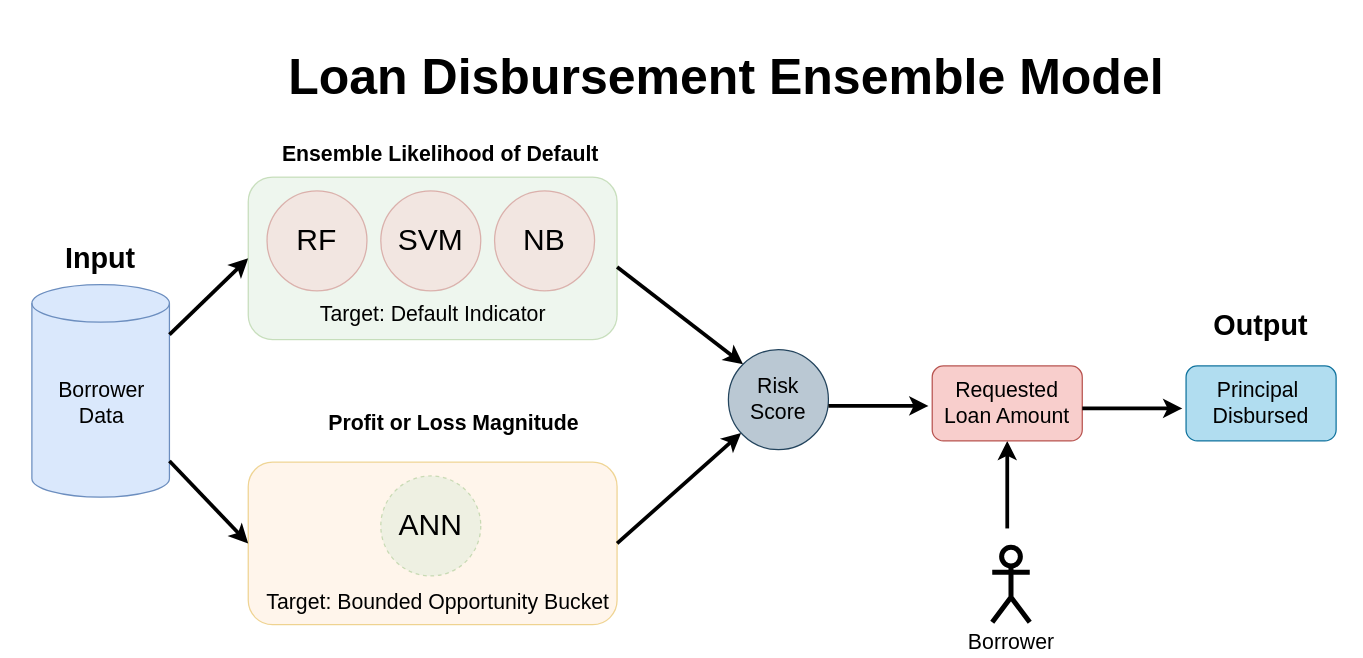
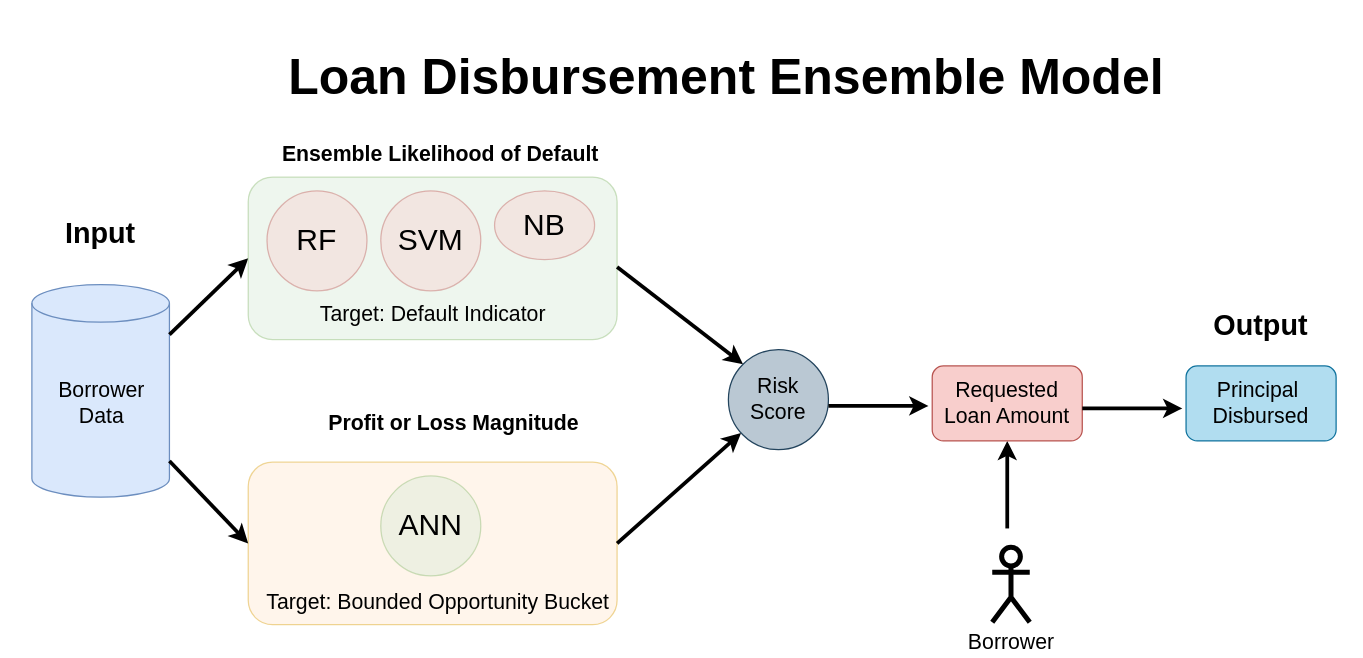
node "NB": size 100x100 -> 100x69
node "Input": moved (101, 258) -> (101, 233)
node "ANN": style dashed -> solid
